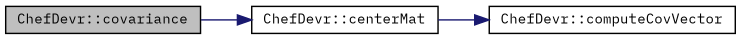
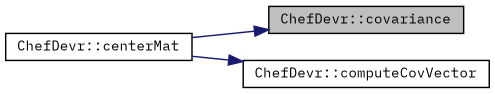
edge "ChefDevr::covariance" -> "ChefDevr::centerMat": reversed
